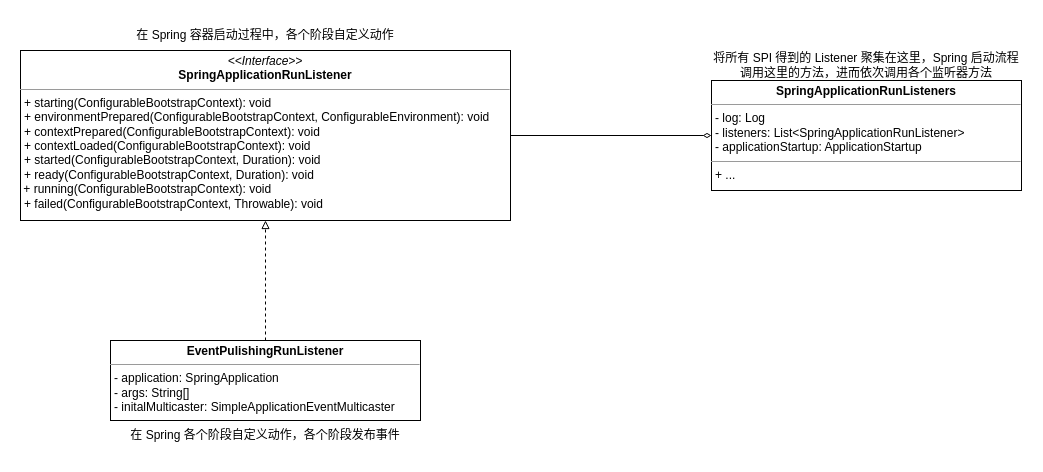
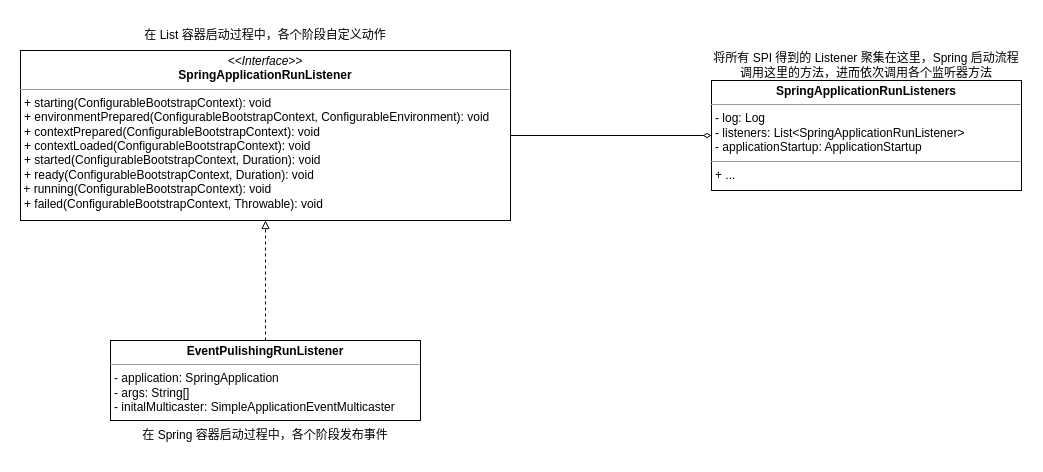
node "在 Spring 容器启动过程中，各个阶段自定义动作": label "在 Spring 容器启动过程中，各个阶段自定义动作" -> "在 List 容器启动过程中，各个阶段自定义动作"
node "在 Spring 各个阶段自定义动作，各个阶段发布事件": label "在 Spring 各个阶段自定义动作，各个阶段发布事件" -> "在 Spring 容器启动过程中，各个阶段发布事件"
